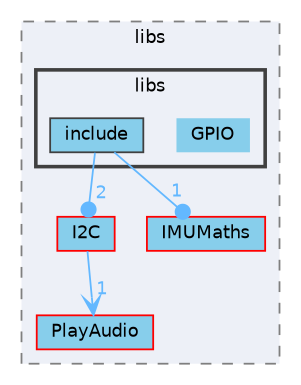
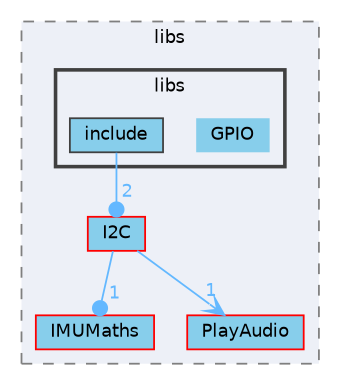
edge "include" -> "IMUMaths": now "I2C" -> "IMUMaths"
